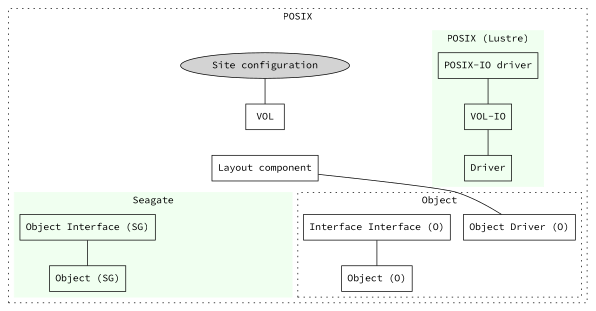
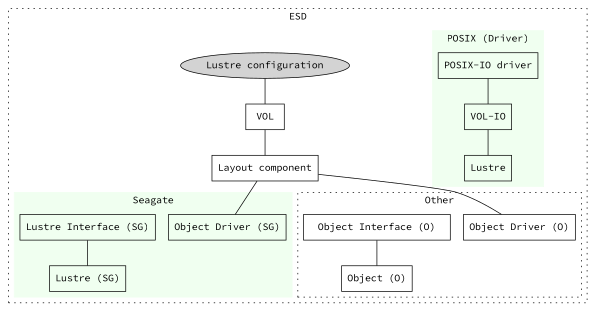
cluster "POSIX": label "POSIX" -> "ESD"
cluster "POSIX (Lustre)": label "POSIX (Lustre)" -> "POSIX (Driver)"
node "Site configuration": label "Site configuration" -> "Lustre configuration"
edge "VOL" -- "Layout component": added
node "Driver": label "Driver" -> "Lustre"
cluster "Object": label "Object" -> "Other"
node "Object Interface (SG)": label "Object Interface (SG)" -> "Lustre Interface (SG)"
node "Object Driver (SG)": added
node "Interface Interface (O)": label "Interface Interface (O)" -> "Object Interface (O)"
node "Object (SG)": label "Object (SG)" -> "Lustre (SG)"
